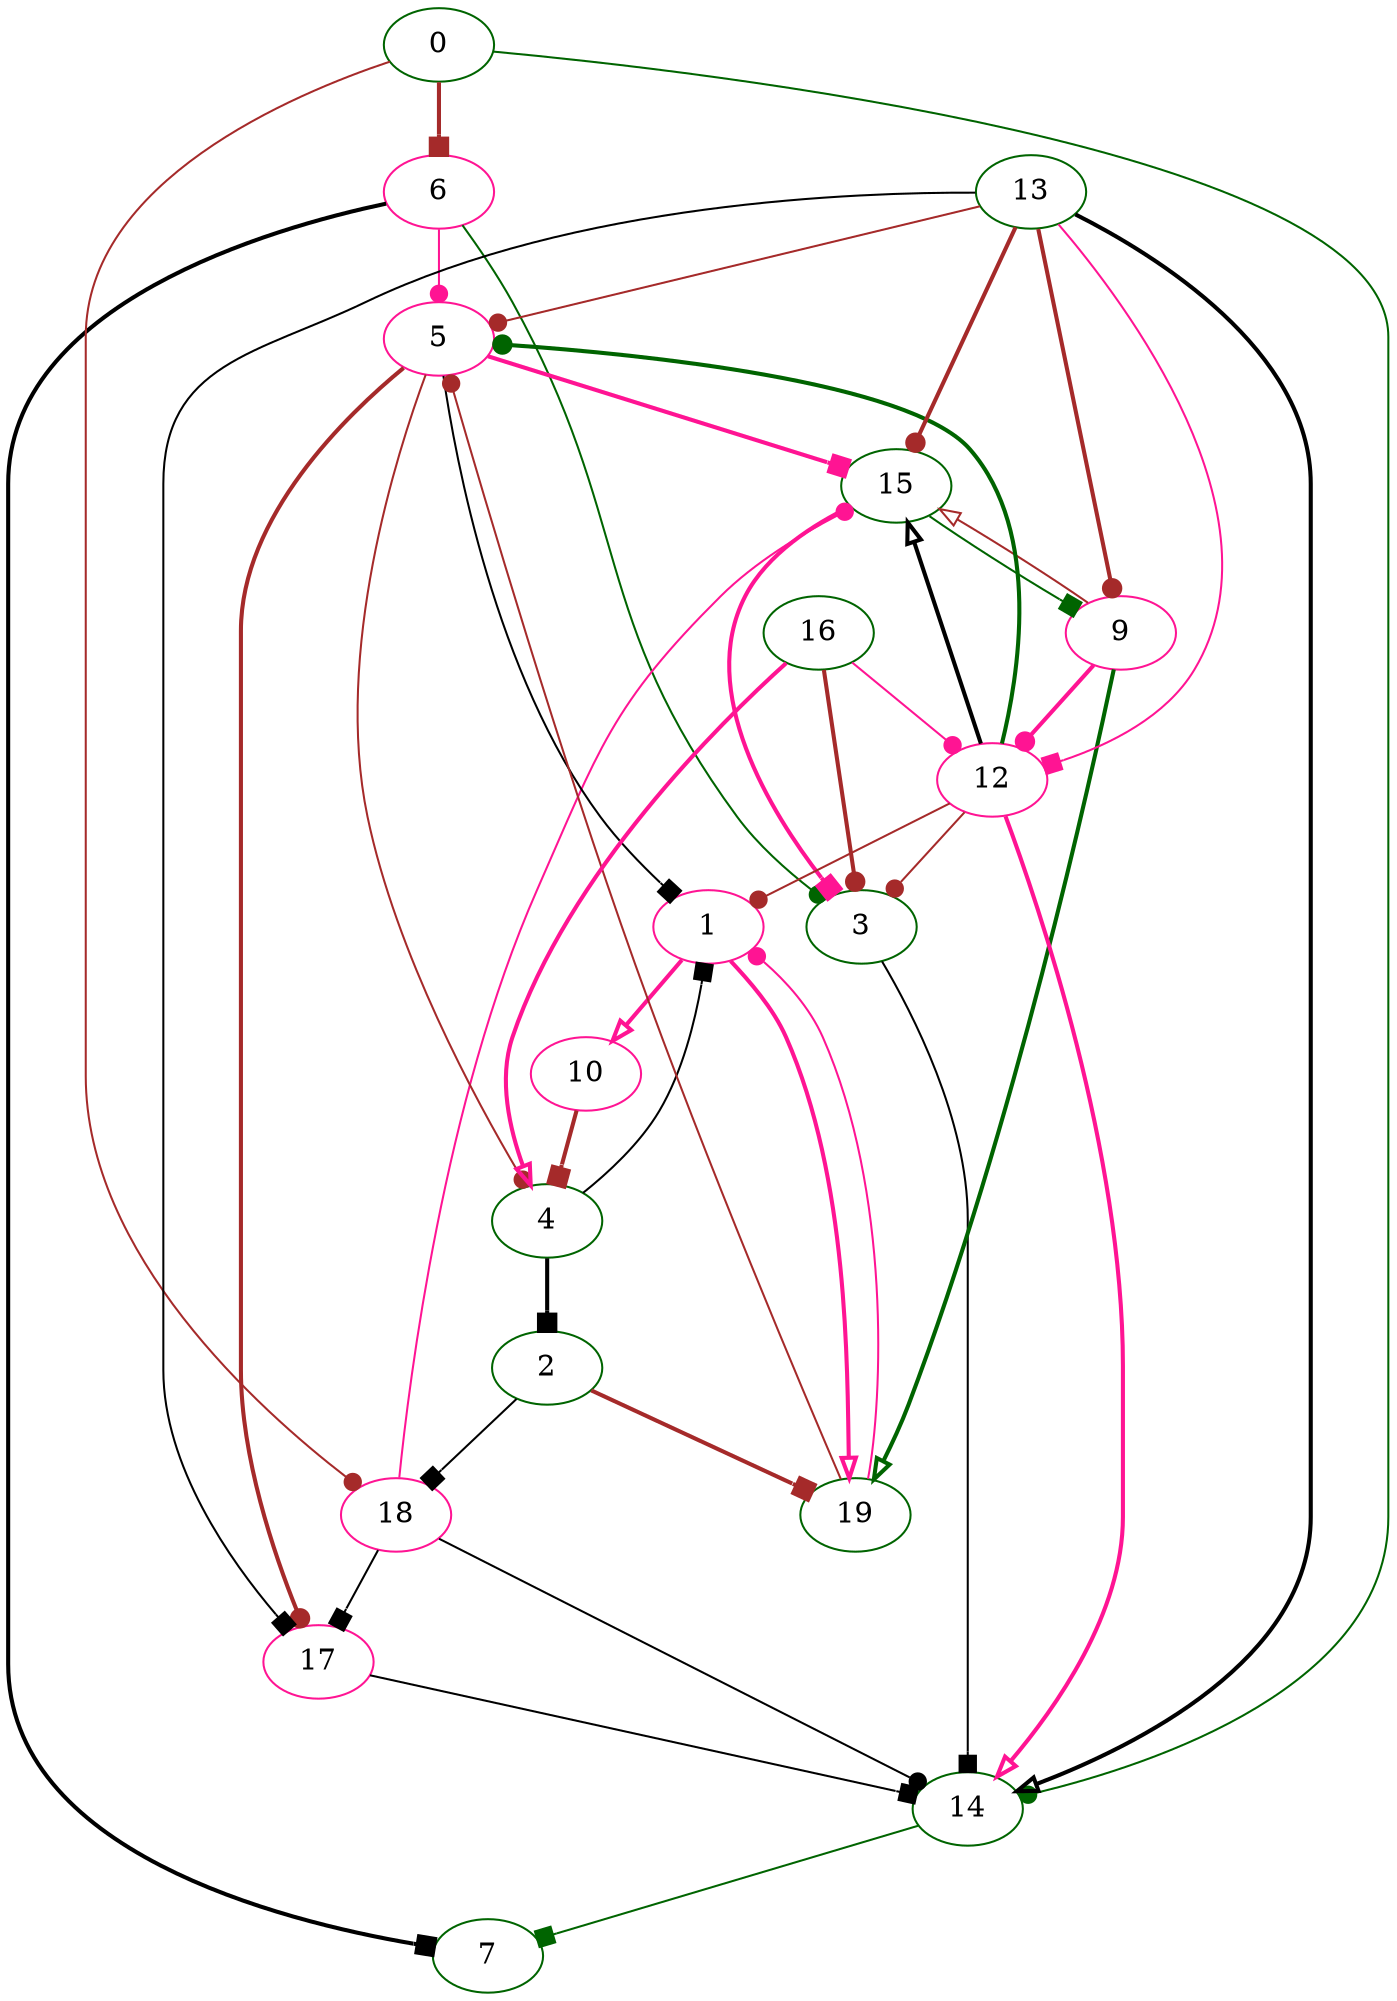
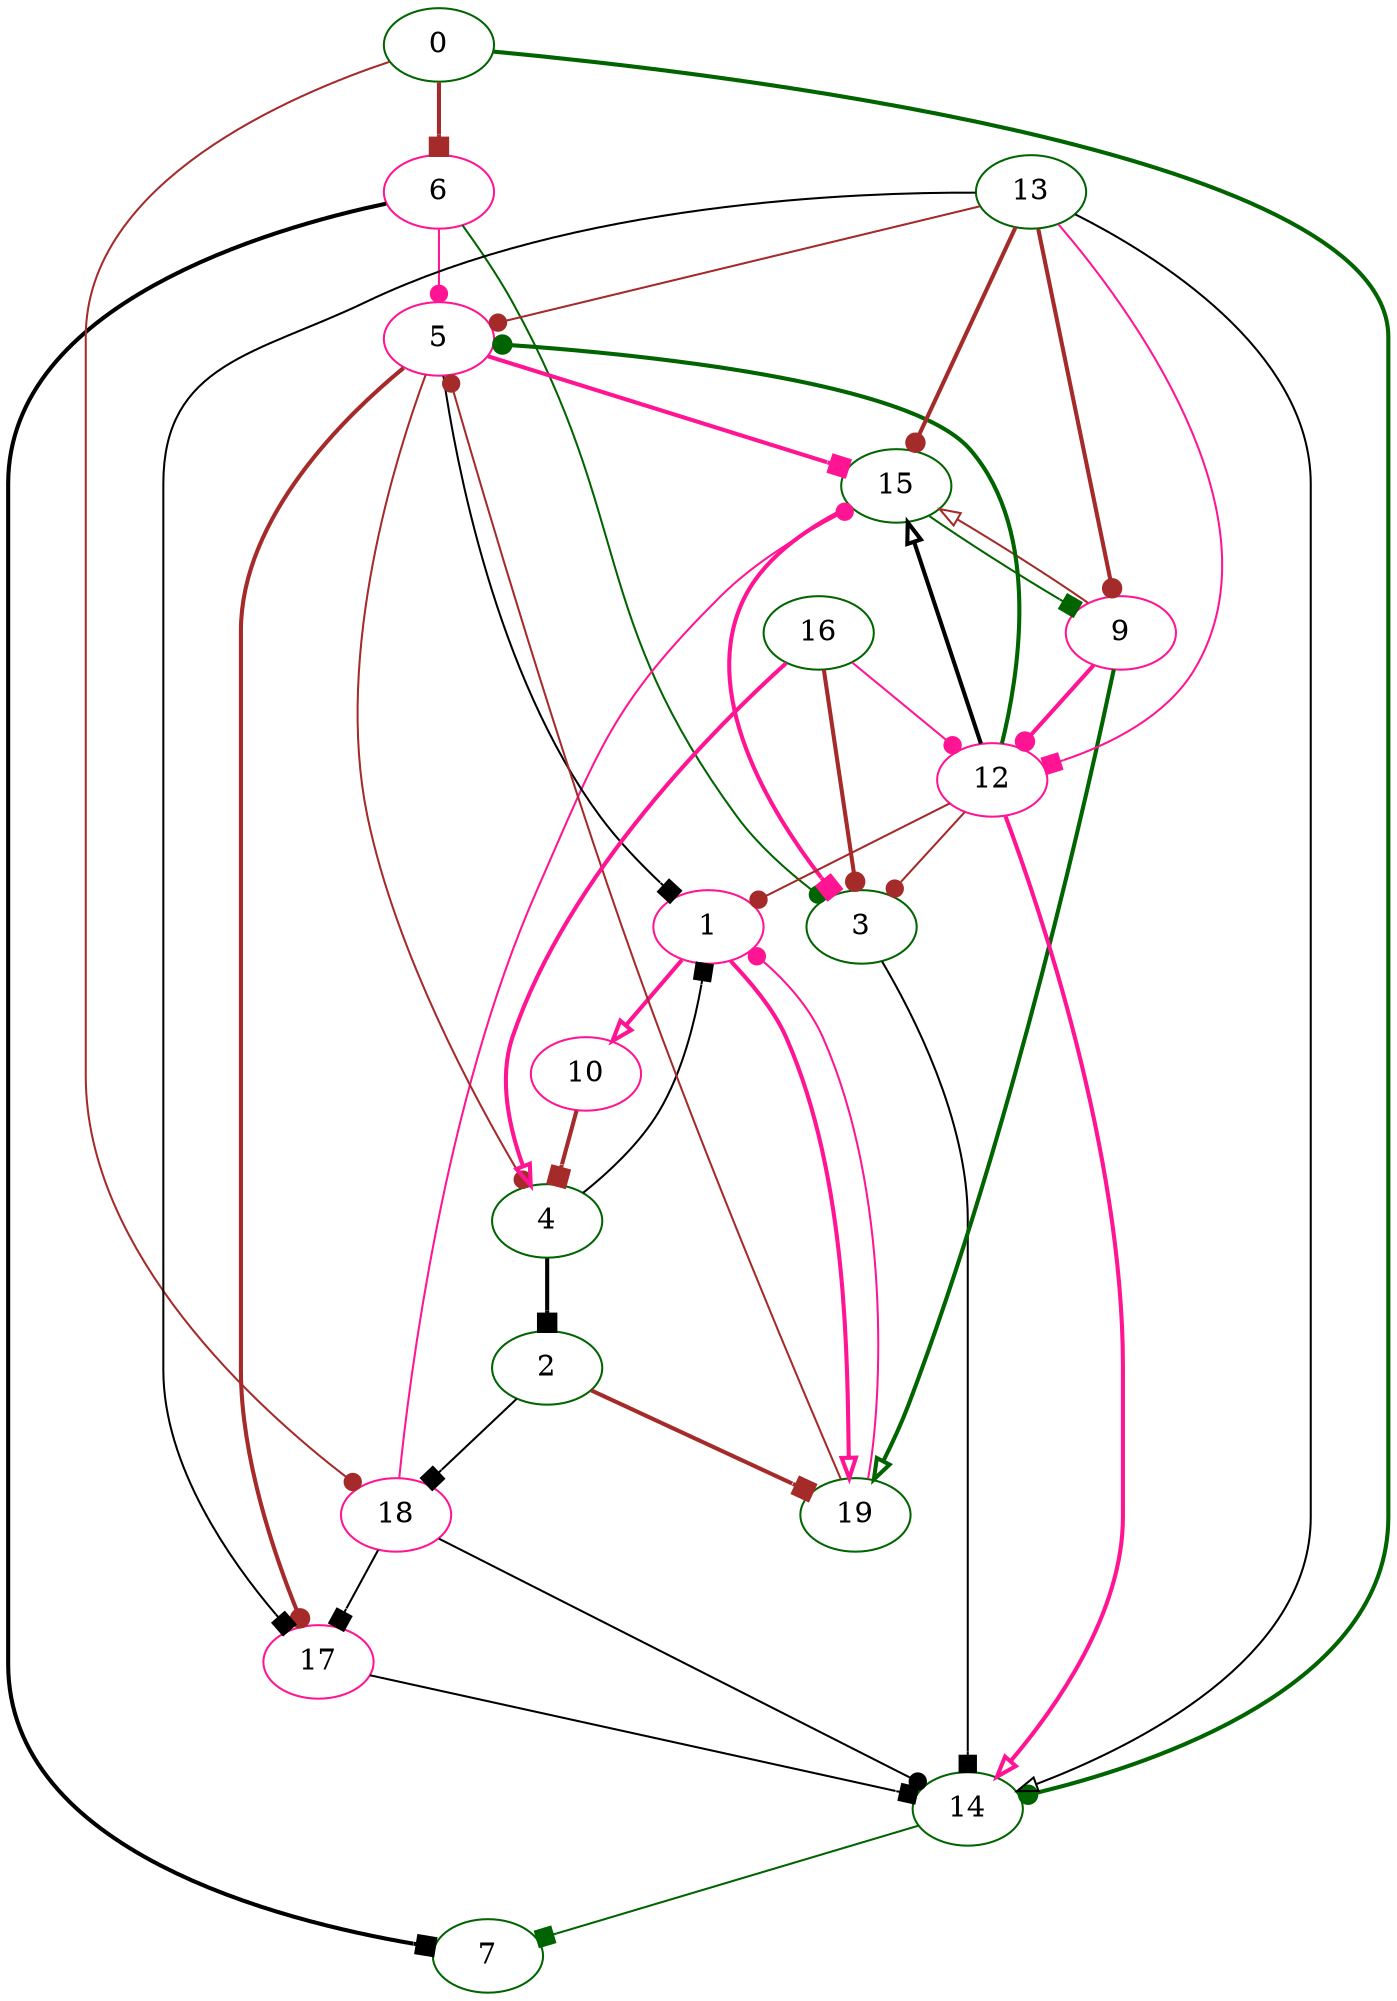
edge "0" -> "14": style solid -> bold
edge "13" -> "14": style bold -> solid
